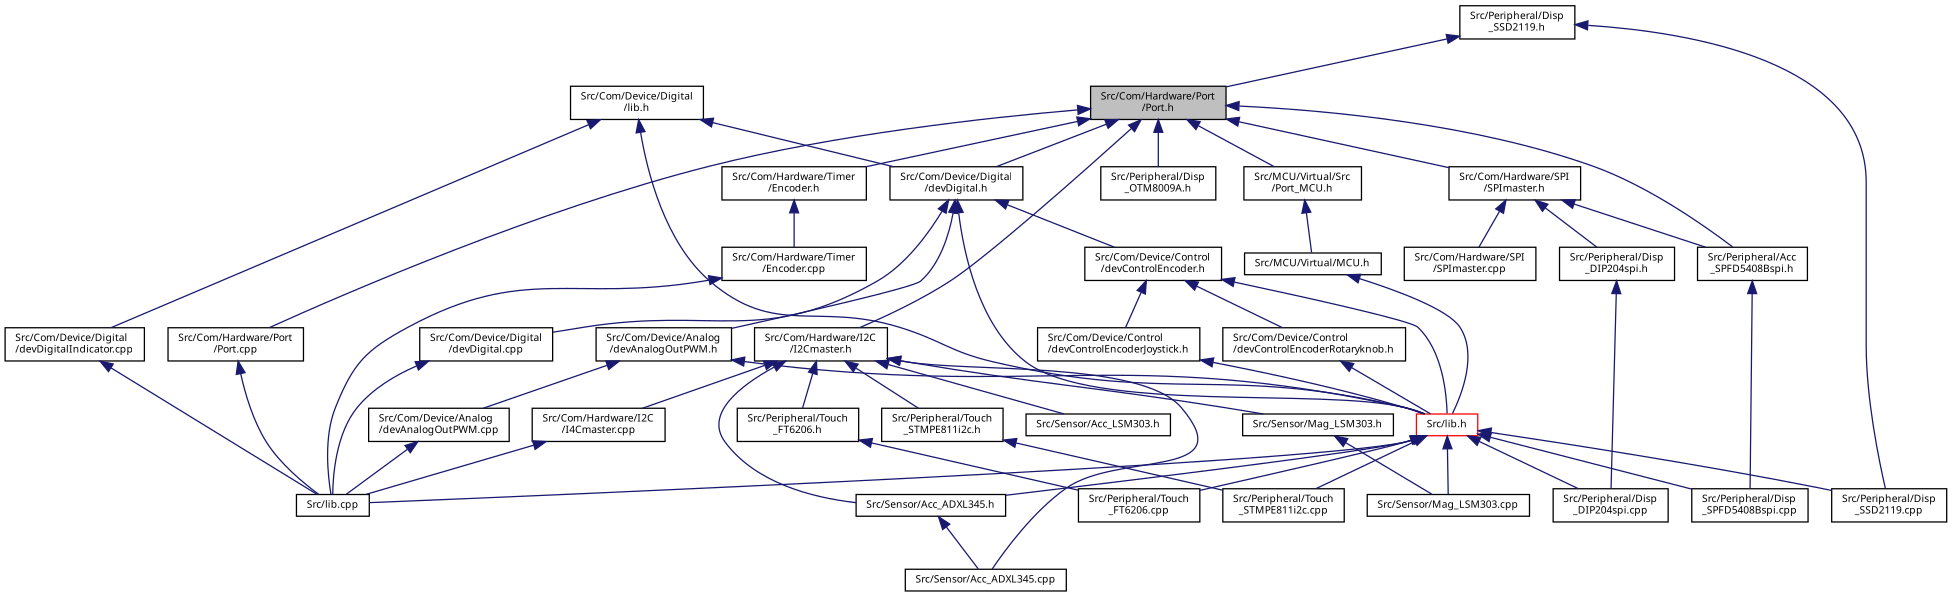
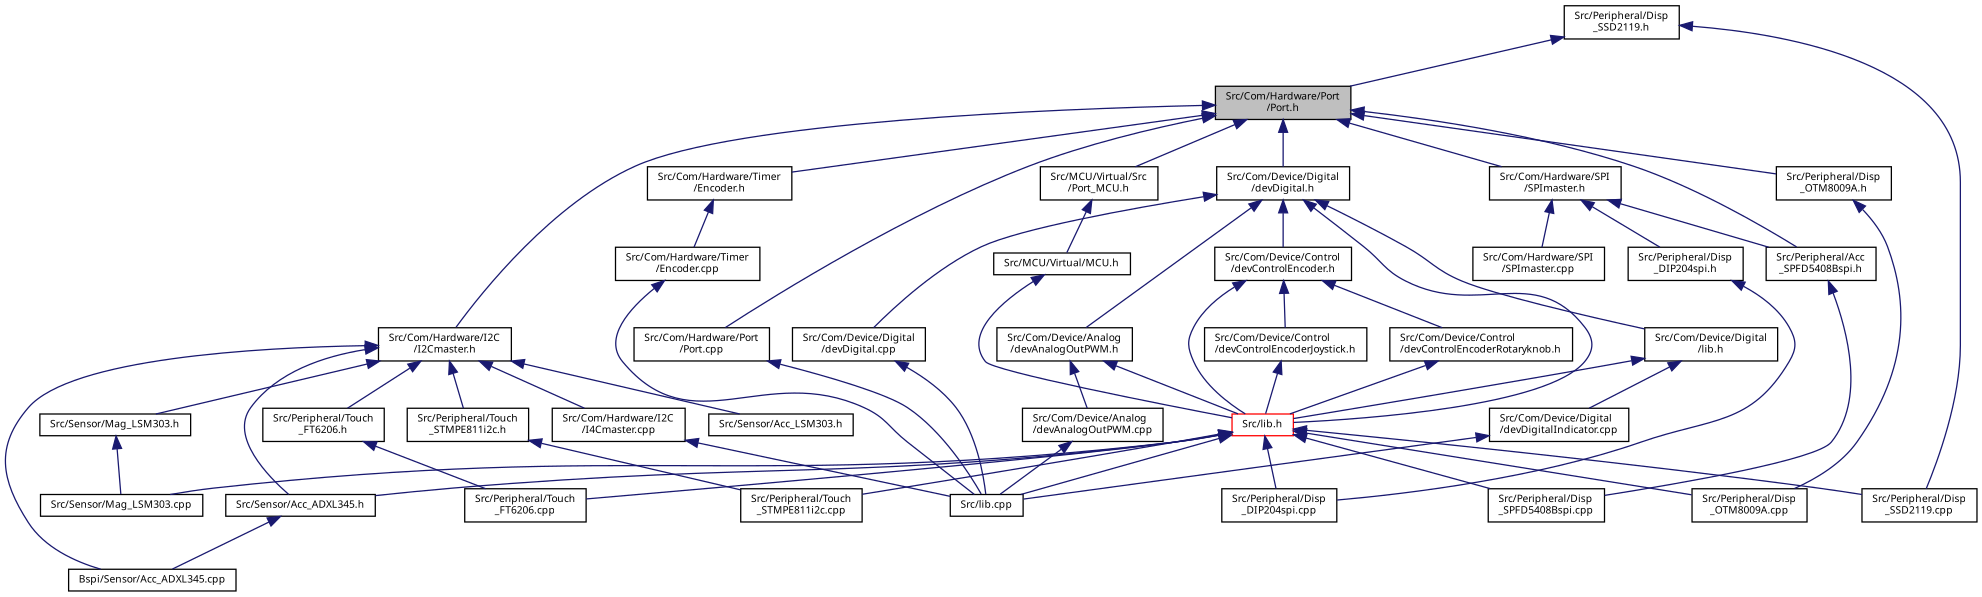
edge "Src/Com/Device/Digital /devDigital.h" -> "Src/Com/Device/Digital /lib.h": reversed
node "Src/Peripheral/Disp _OTM8009A.cpp": added
node "Src/Sensor/Acc_ADXL345.cpp": label "Src/Sensor/Acc_ADXL345.cpp" -> "Bspi/Sensor/Acc_ADXL345.cpp"
